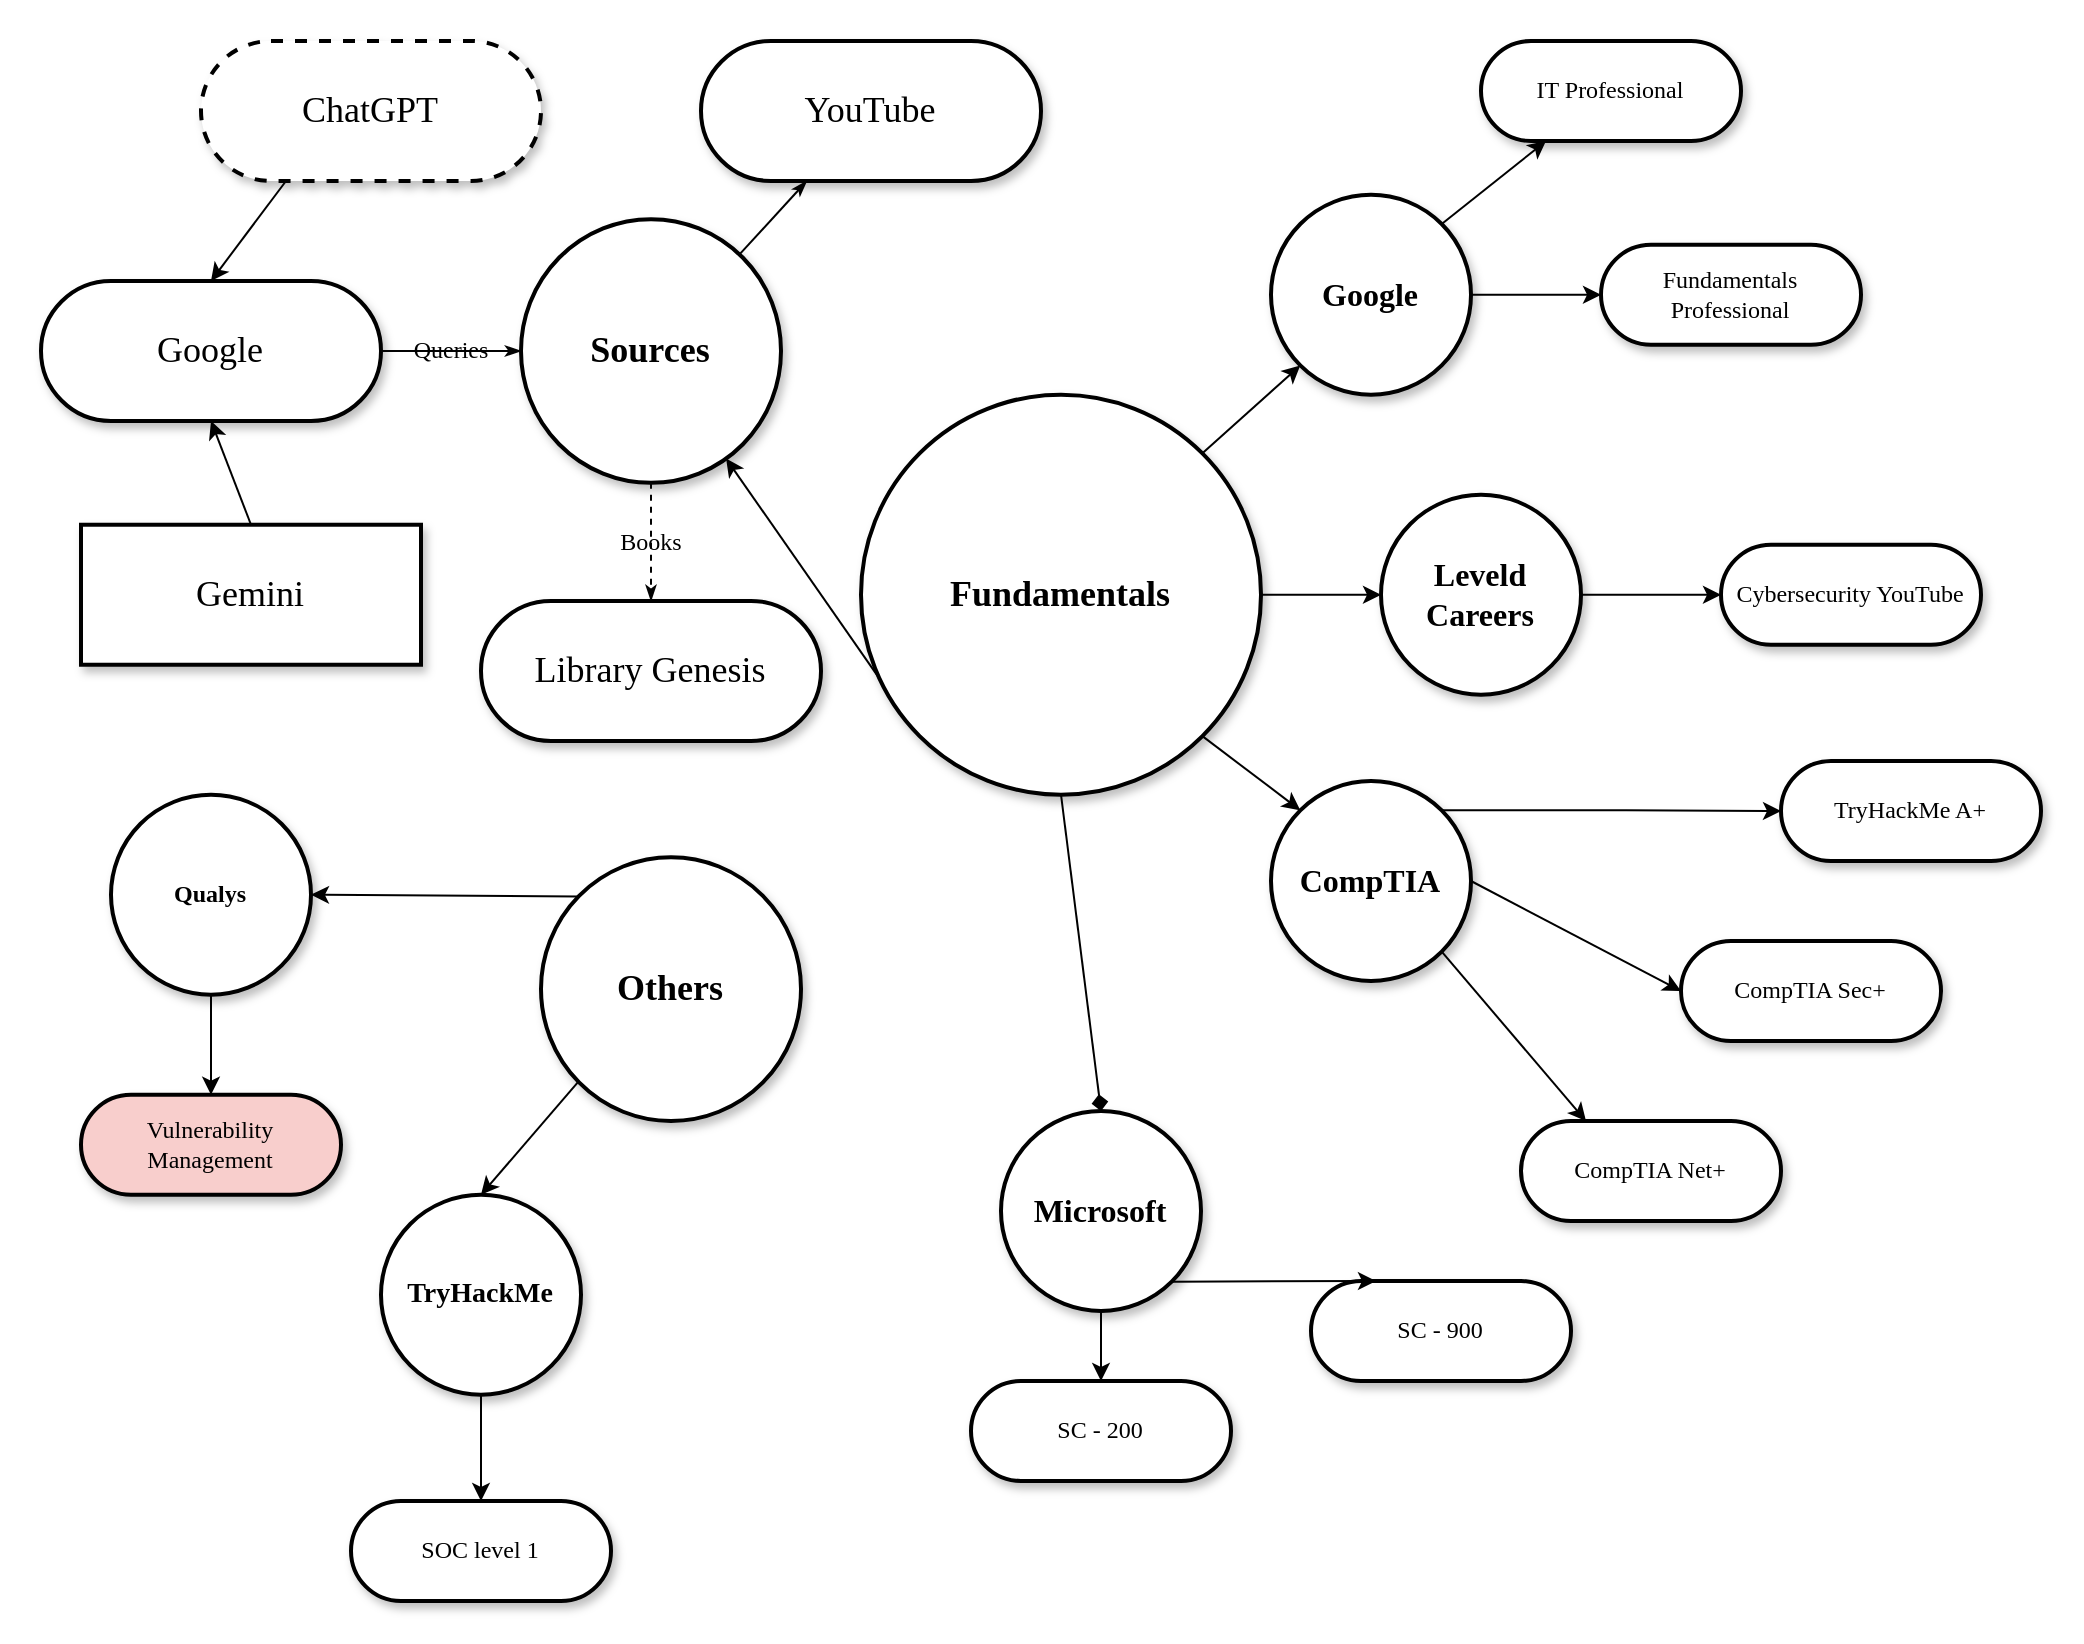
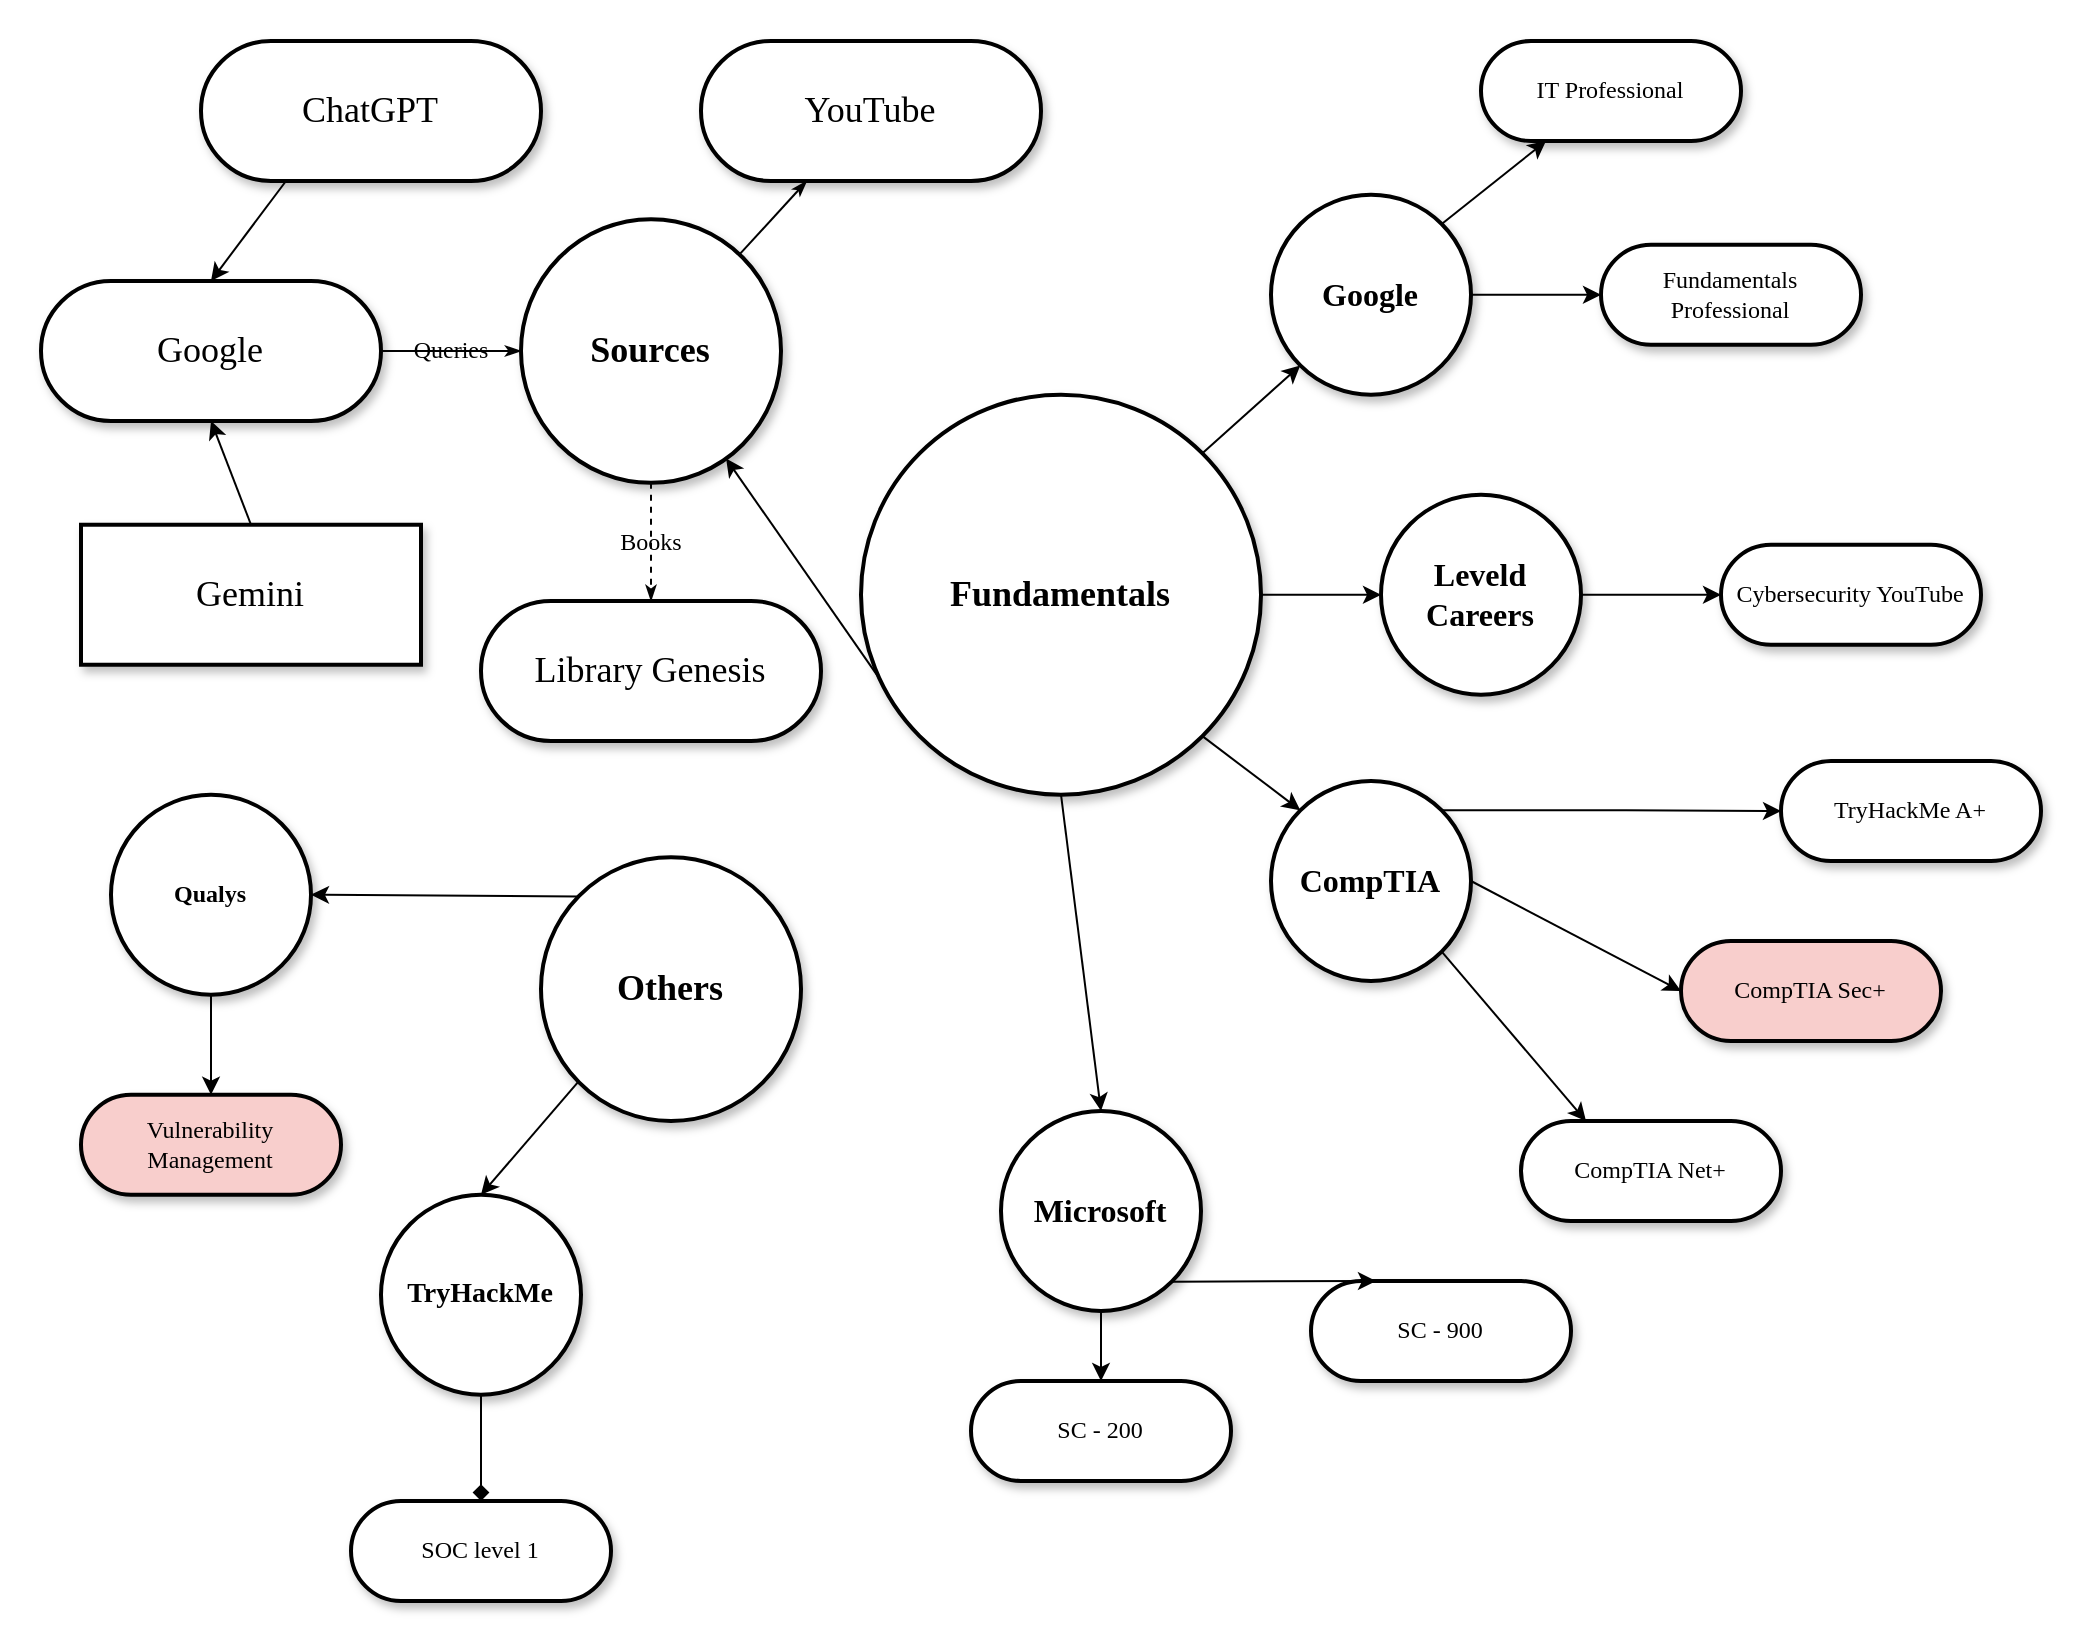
node "ChatGPT": style dashed -> solid
node "CompTIA Sec+": fillcolor #ffffff -> #f8cecc
edge "Fundamentals" -> "Microsoft": arrowhead diamond -> classic
edge "TryHackMe" -> "SOC level 1": arrowhead classic -> diamond
